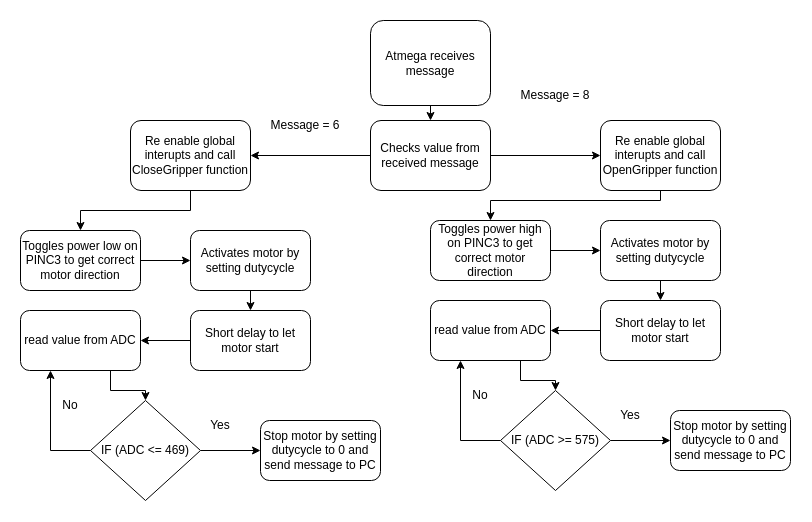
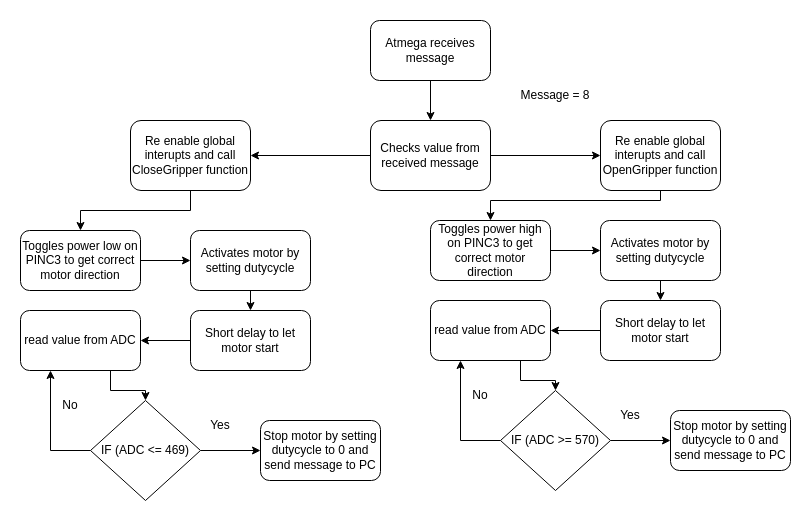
node "Atmega receives message": size 120x85 -> 120x60
node "Message = 6": removed
node "IF (ADC >= 575)": label "IF (ADC >= 575)" -> "IF (ADC >= 570)"
